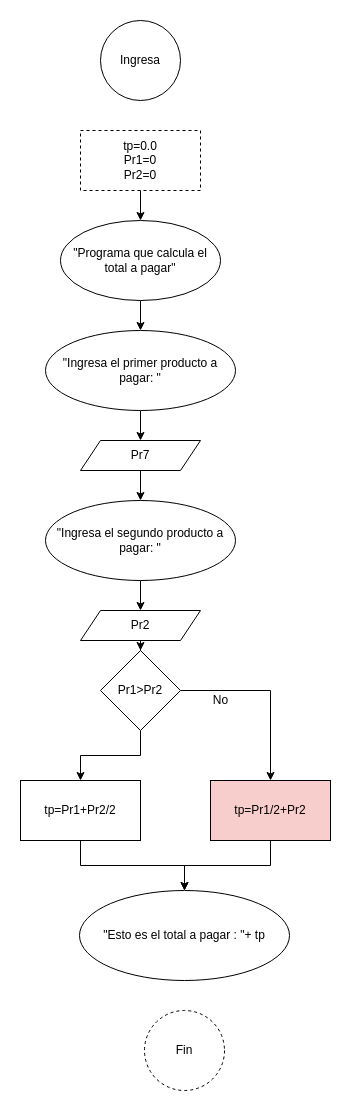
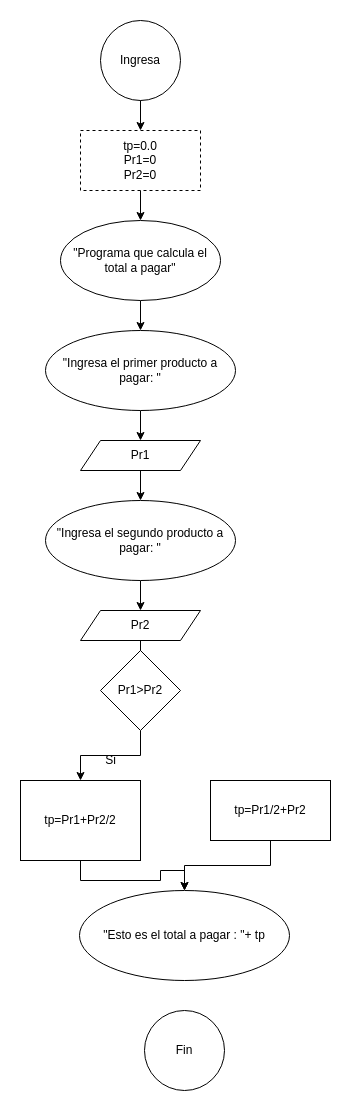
edge "Ingresa" -> "tp=0.0 Pr1=0 Pr2=0": added
node "Pr7": label "Pr7" -> "Pr1"
edge "Pr2" -> "Pr1>Pr2": arrowhead classic -> none
edge "Pr1>Pr2" -> "tp=Pr1/2+Pr2": removed
node "No": removed
node "Si": added
node "tp=Pr1+Pr2/2": size 120x60 -> 120x80
node "tp=Pr1/2+Pr2": fillcolor #f8cecc -> #ffffff
node "Fin": style dashed -> solid
